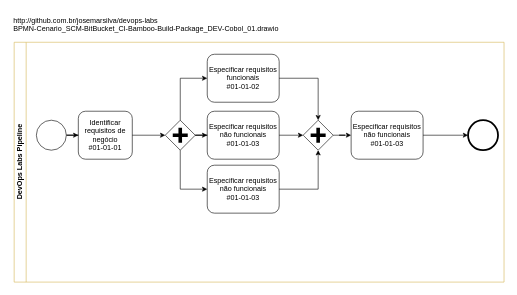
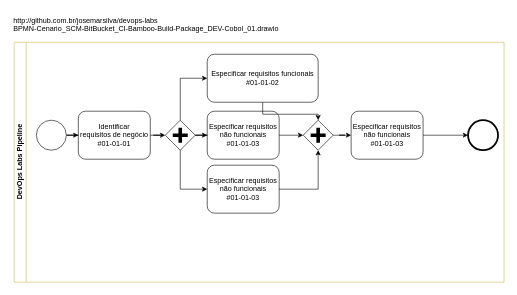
node "Especificar requisitos funcionais #01-01-02": size 72x48 -> 111x48
node "Identificar requisitos de negócio #01-01-01": size 54x48 -> 72x48
